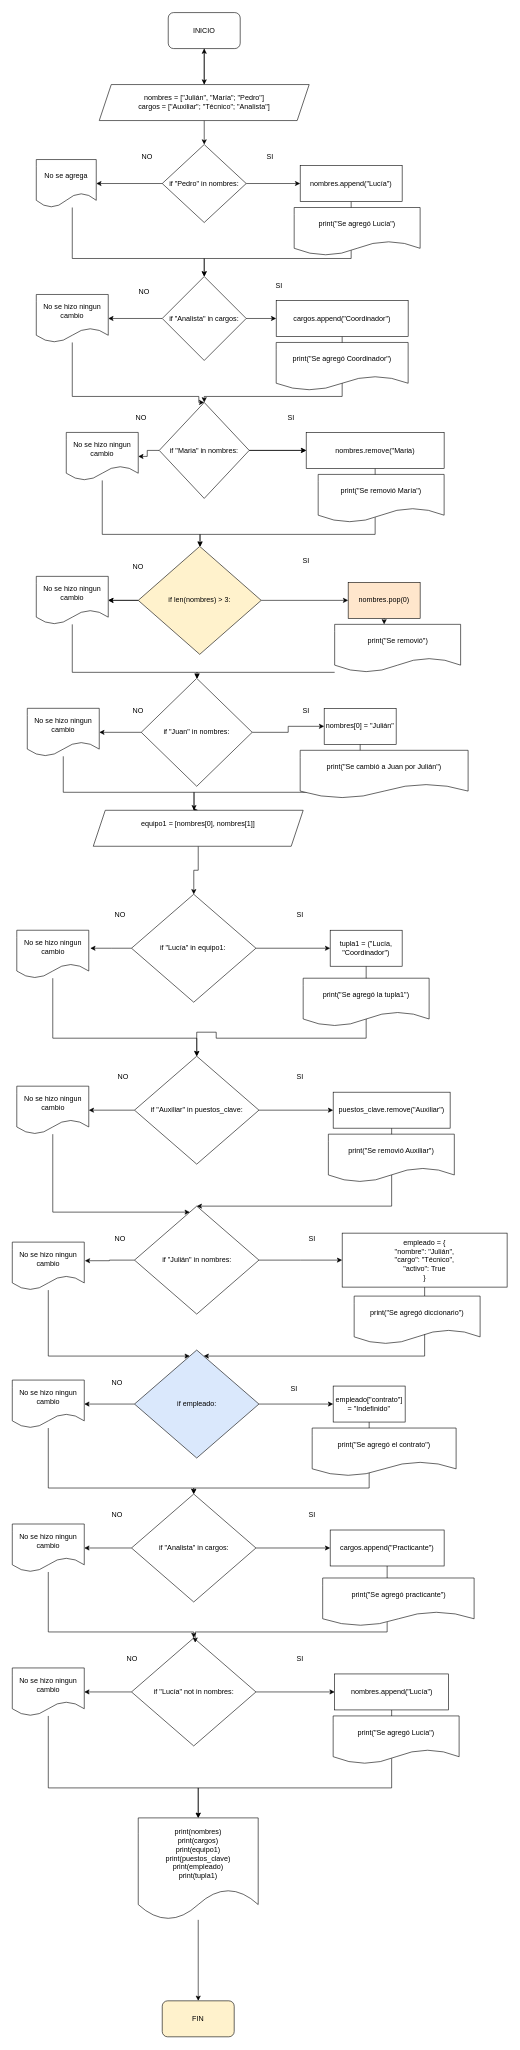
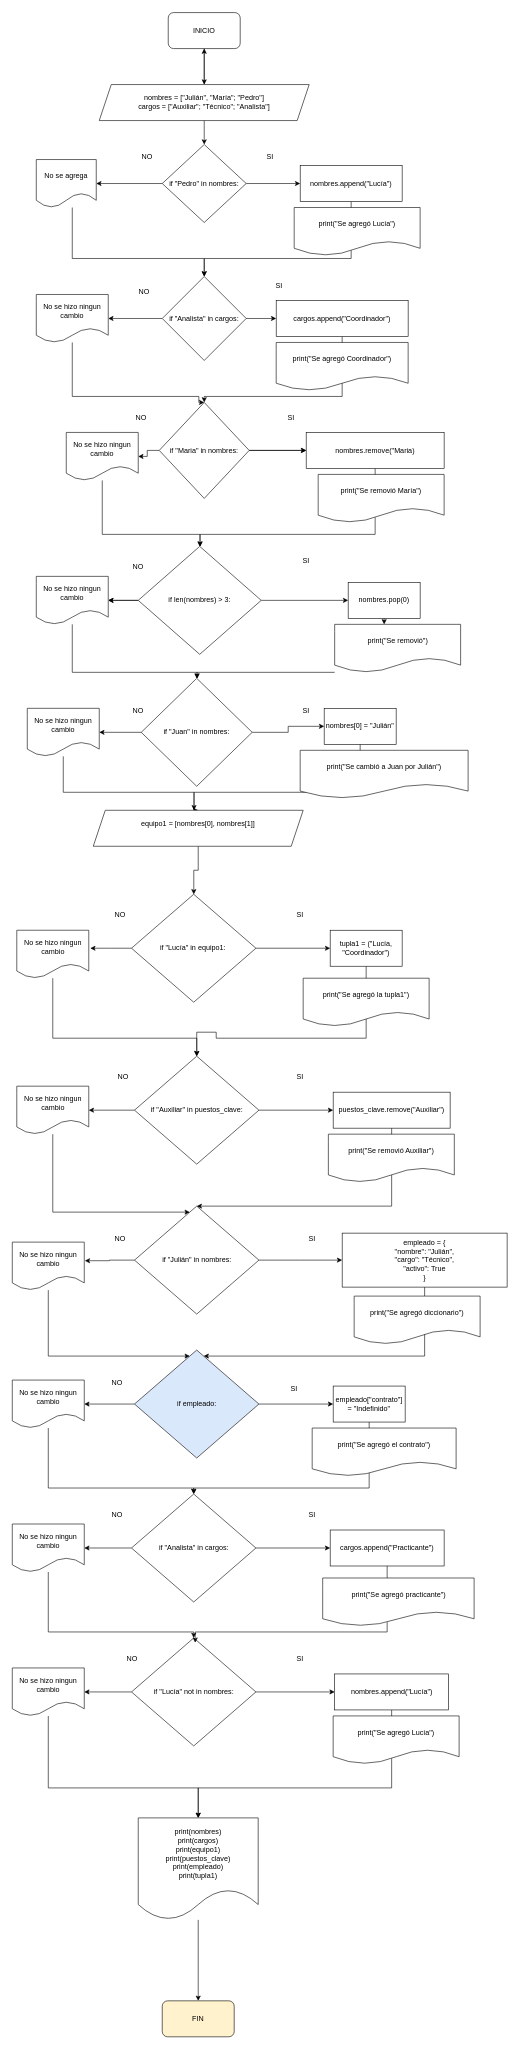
node "if len(nombres) > 3:": fillcolor #fff2cc -> #ffffff
node "nombres.pop(0)": fillcolor #ffe6cc -> #ffffff
